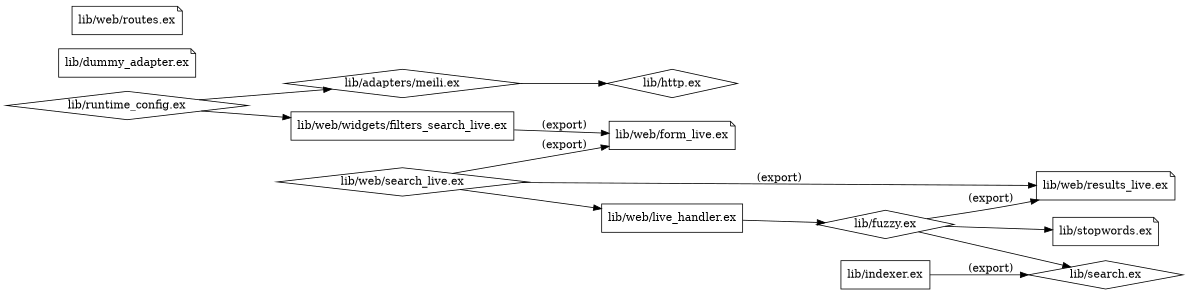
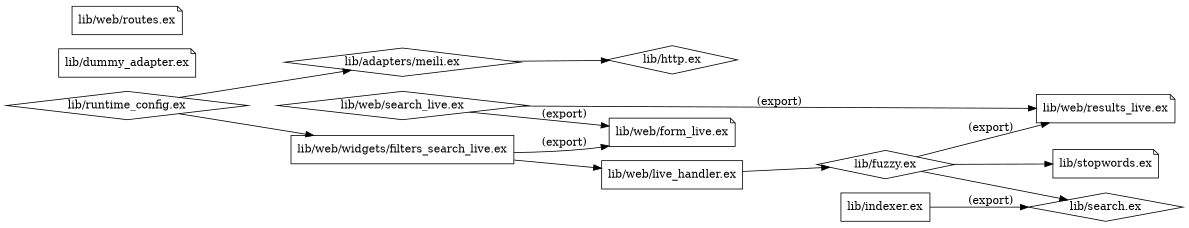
edge "lib/web/search_live.ex" -> "lib/web/live_handler.ex": now "lib/web/widgets/filters_search_live.ex" -> "lib/web/live_handler.ex"
